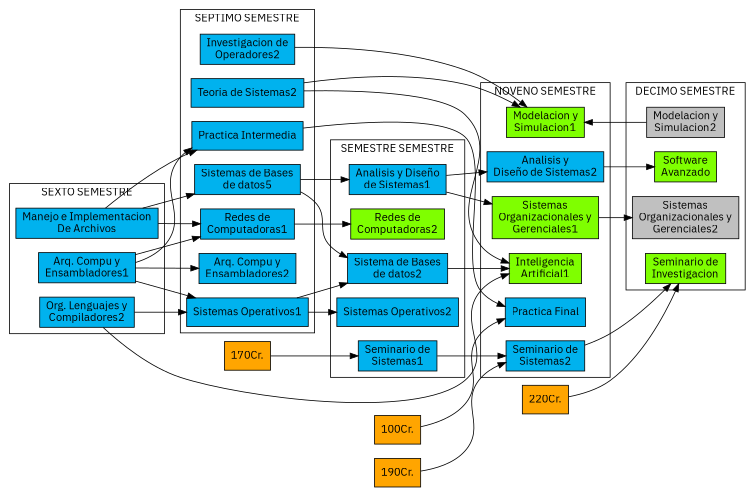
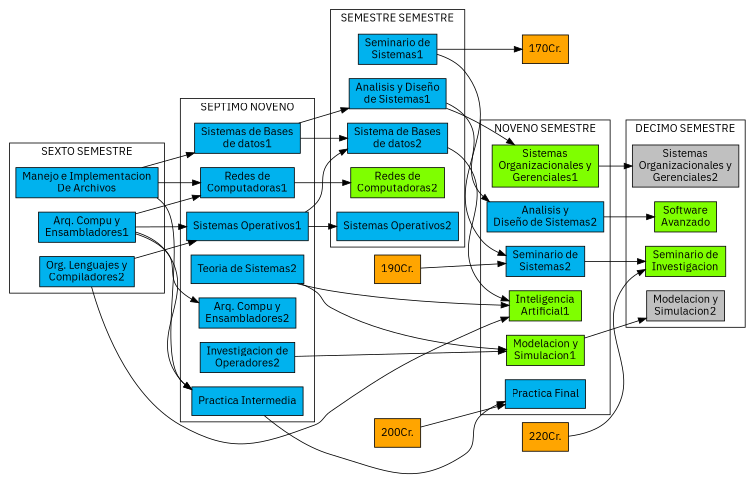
cluster "SEPTIMO SEMESTRE": label "SEPTIMO SEMESTRE" -> "SEPTIMO NOVENO"
edge "Modelacion y Simulacion2" -> "Modelacion y Simulacion1": reversed
node "Sistemas de Bases de datos5": label "Sistemas de Bases de datos5" -> "Sistemas de Bases de datos1"
edge "170Cr." -> "Seminario de Sistemas1": reversed
node "100Cr.": label "100Cr." -> "200Cr."
